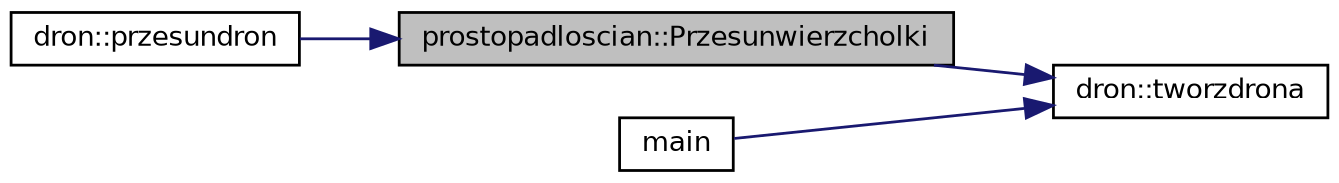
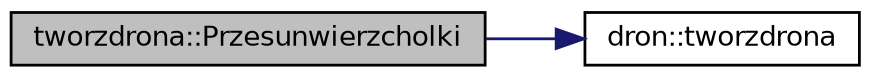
node "dron::przesundron": removed
node "prostopadloscian::Przesunwierzcholki": label "prostopadloscian::Przesunwierzcholki" -> "tworzdrona::Przesunwierzcholki"
node "main": removed
